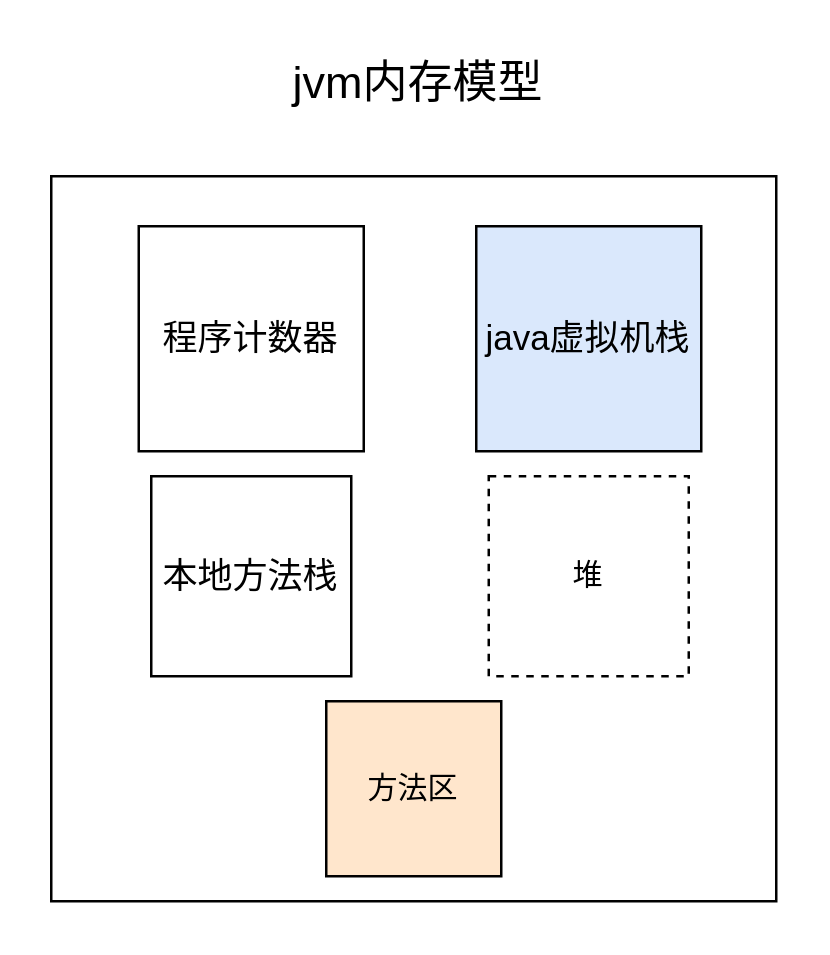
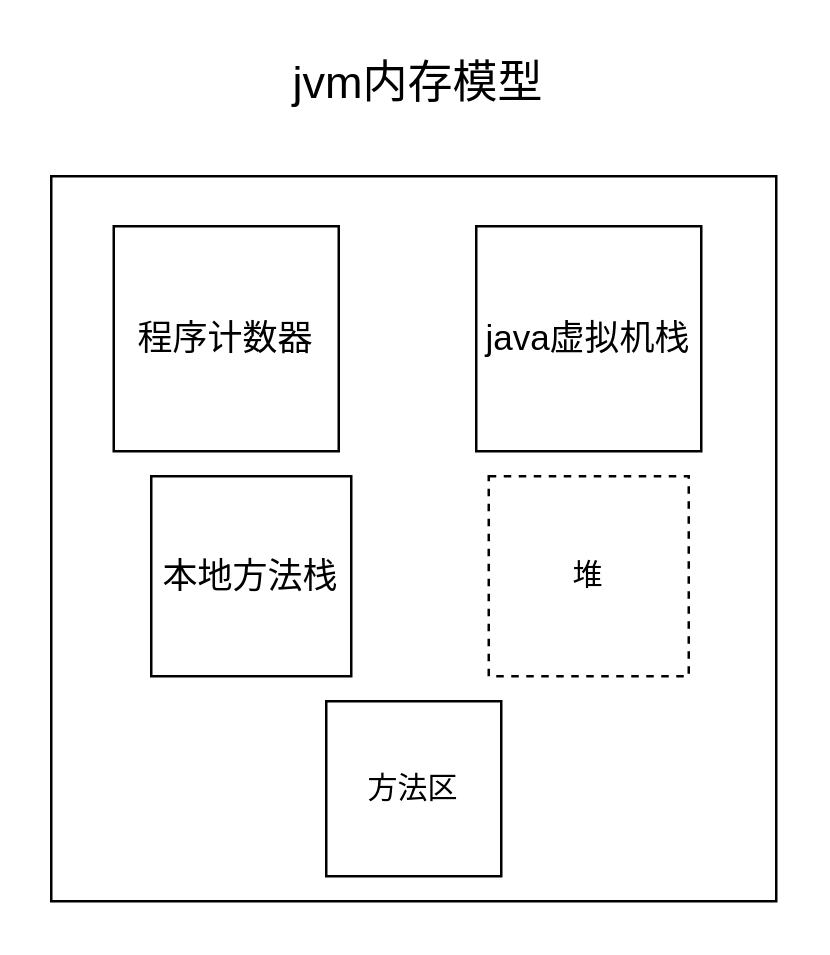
node "程序计数器": moved (251, 339) -> (226, 339)
node "java虚拟机栈": fillcolor #dae8fc -> #ffffff
node "方法区": fillcolor #ffe6cc -> #ffffff
